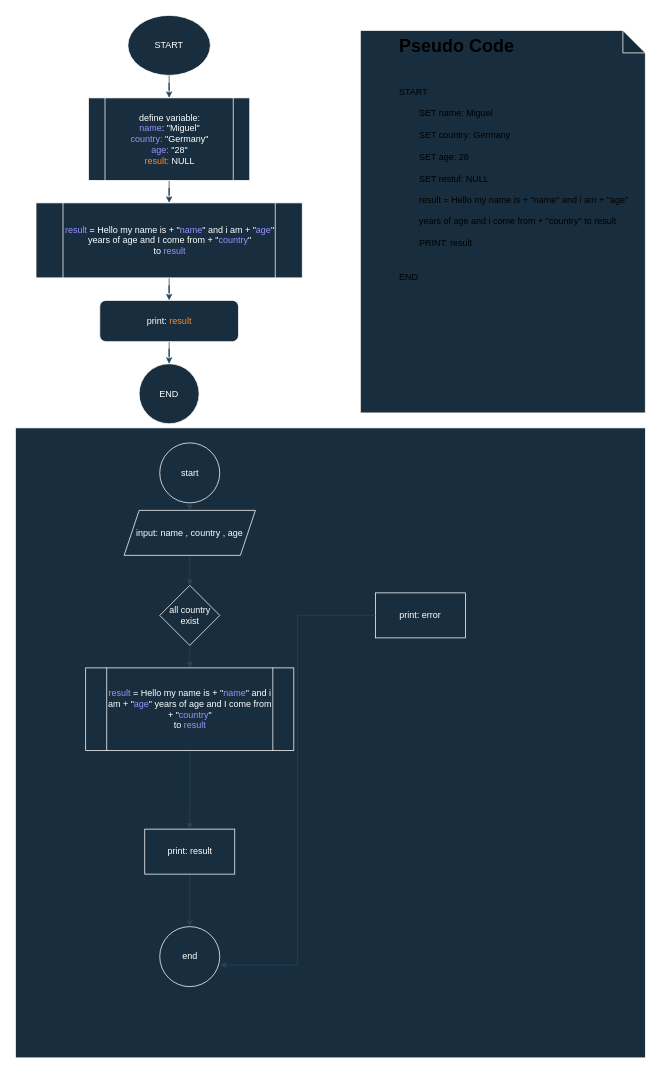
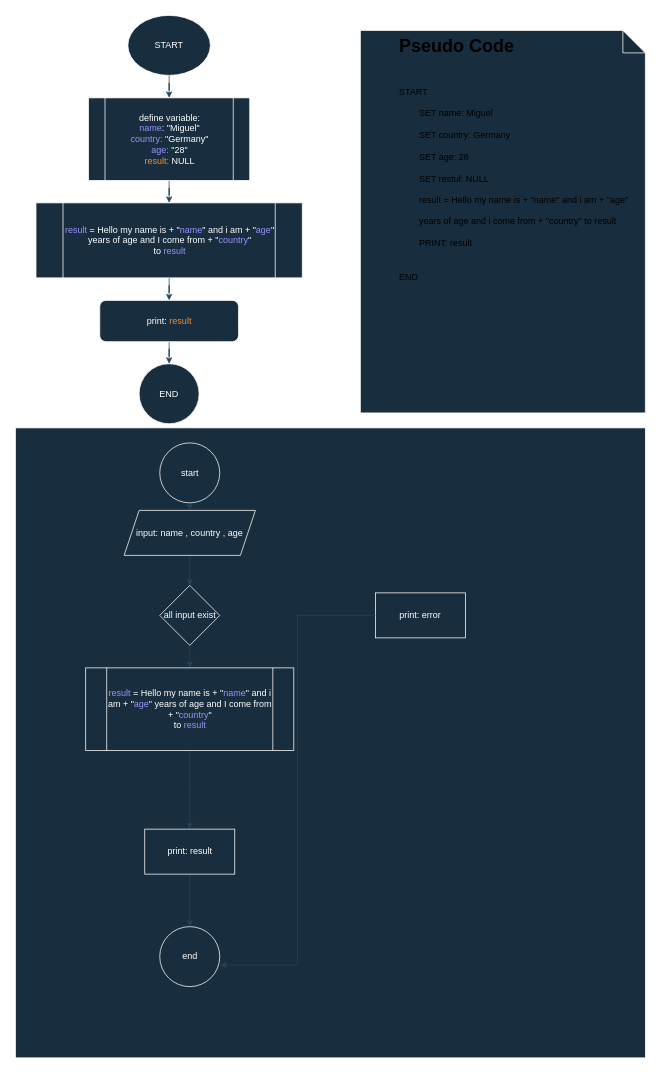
node "all country exist": label "all country exist" -> "all input exist"
